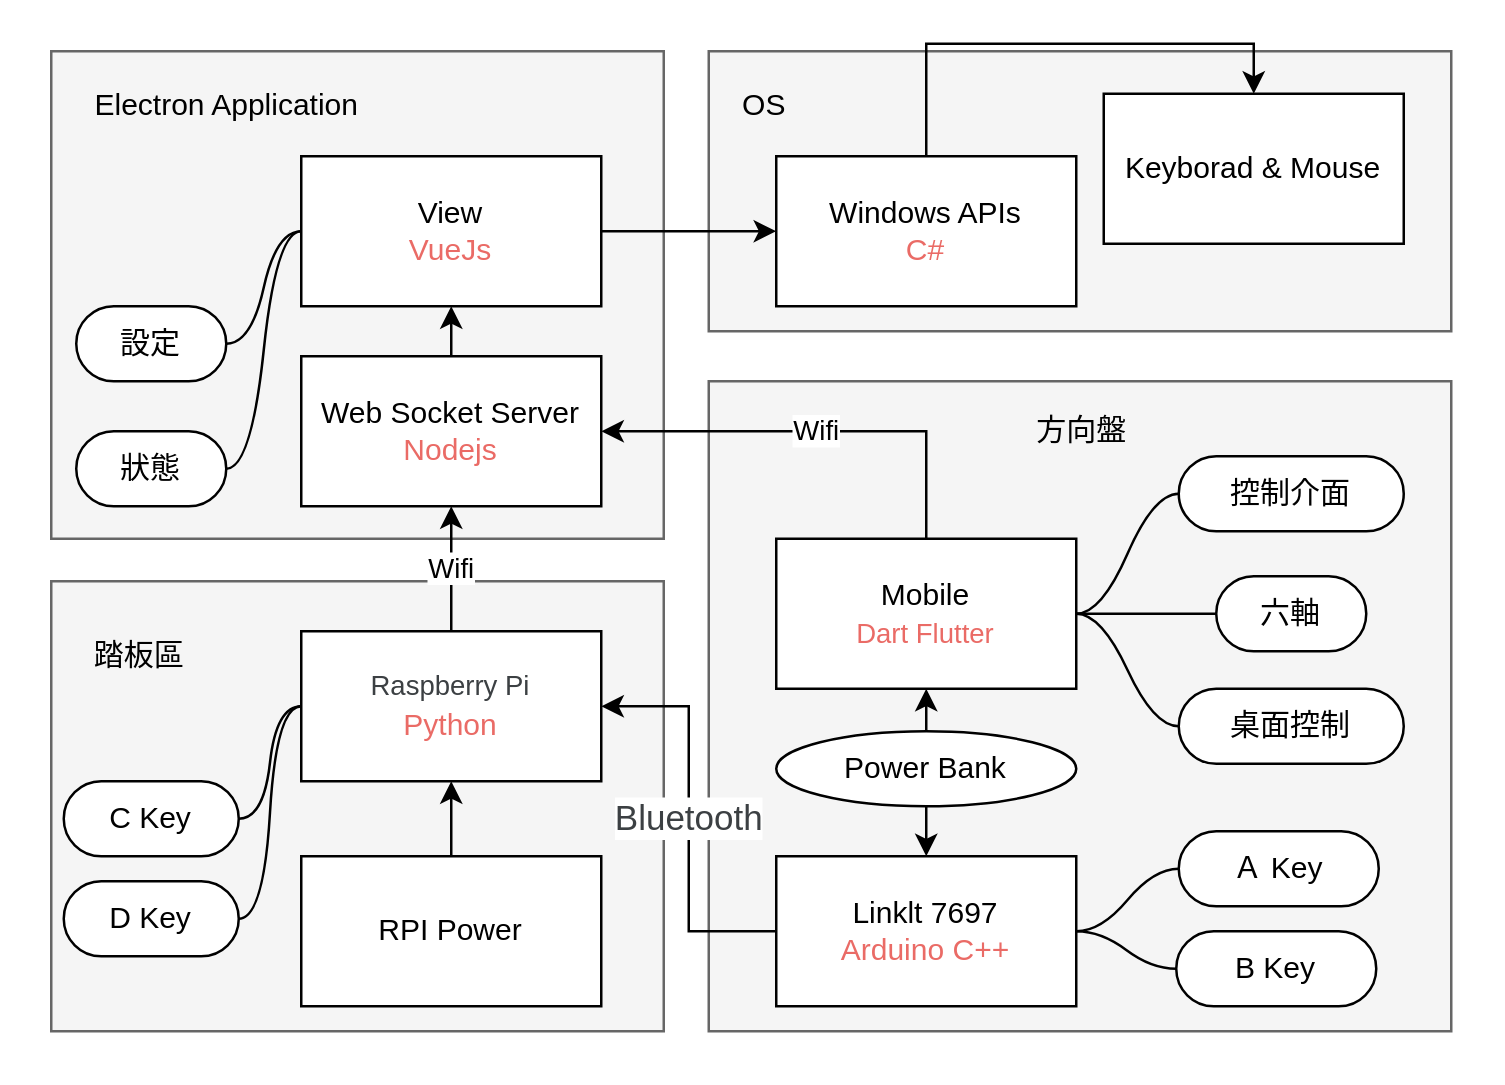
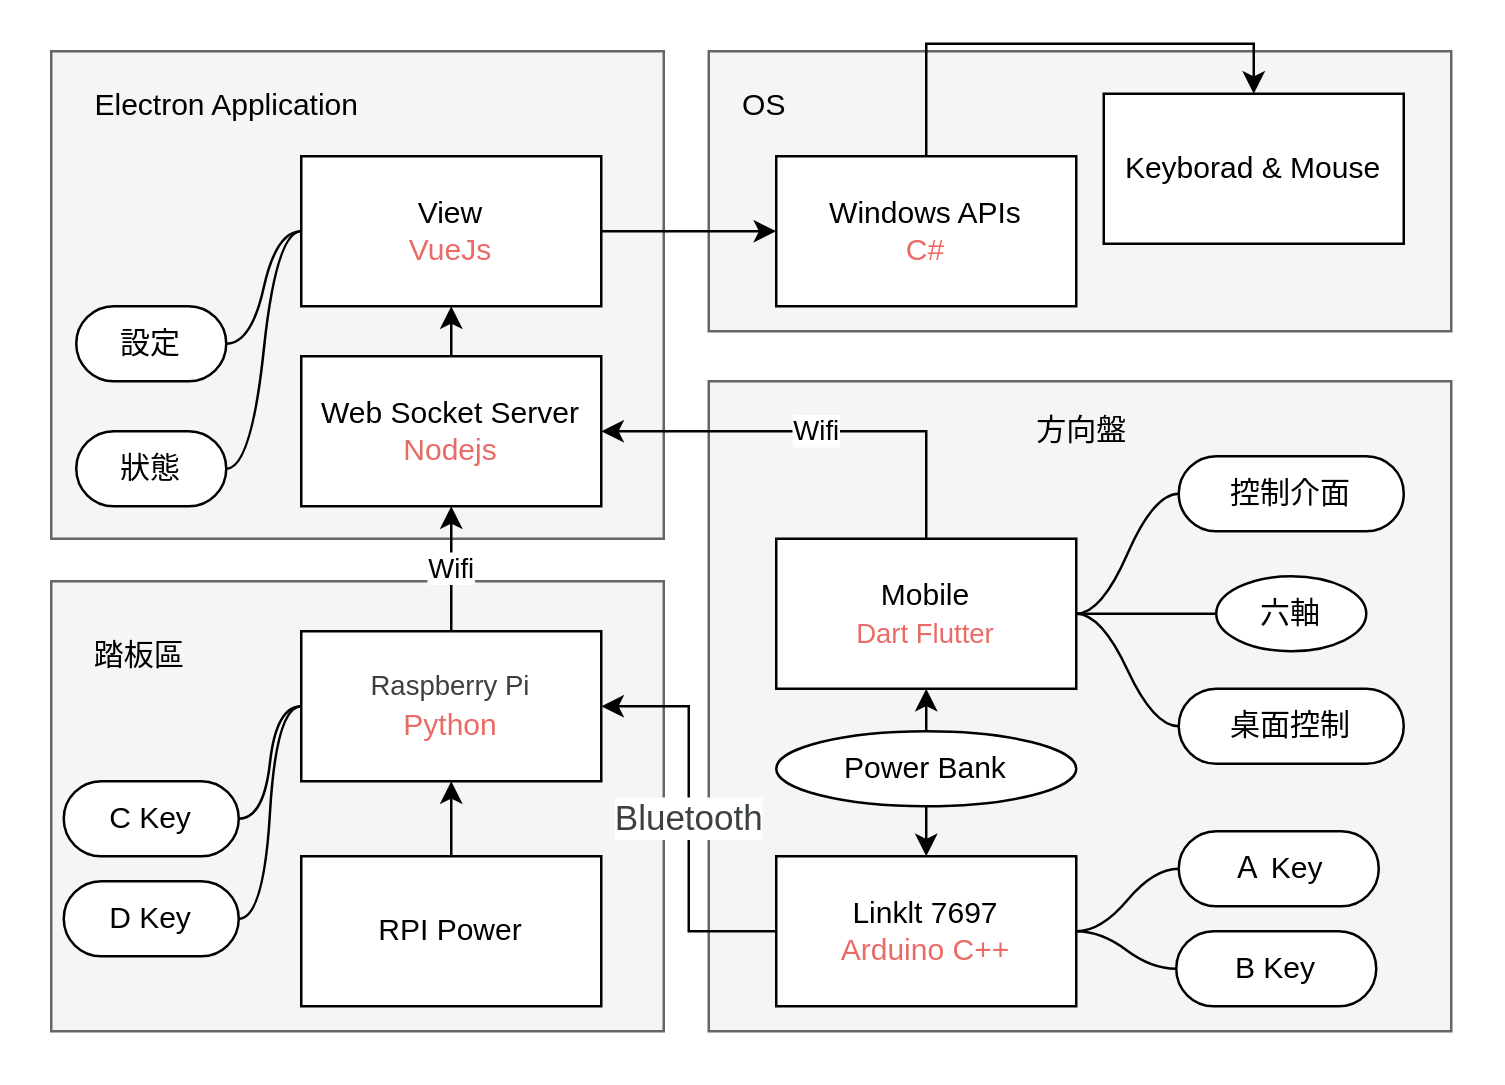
node "六軸": shape rounded rectangle -> ellipse
